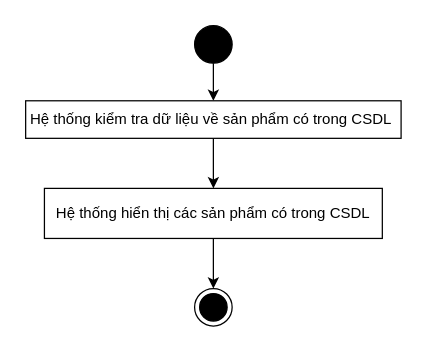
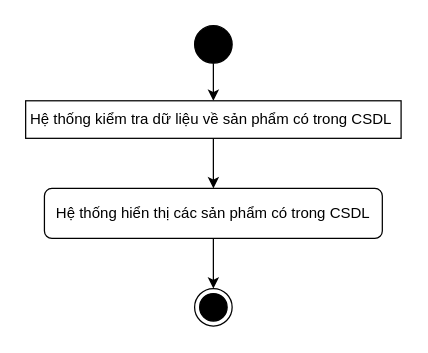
node "Hệ thống hiển thị các sản phẩm có trong CSDL": shape rectangle -> rounded rectangle
